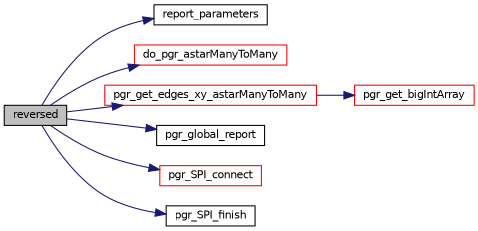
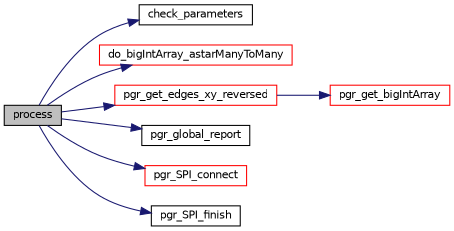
node "report_parameters": label "report_parameters" -> "check_parameters"
node "do_pgr_astarManyToMany": label "do_pgr_astarManyToMany" -> "do_bigIntArray_astarManyToMany"
node "pgr_get_edges_xy_astarManyToMany": label "pgr_get_edges_xy_astarManyToMany" -> "pgr_get_edges_xy_reversed"
node "reversed": label "reversed" -> "process"
